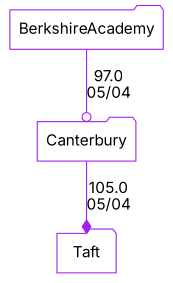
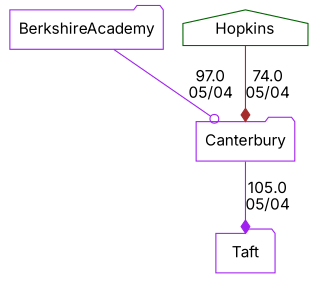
node "Hopkins": added
